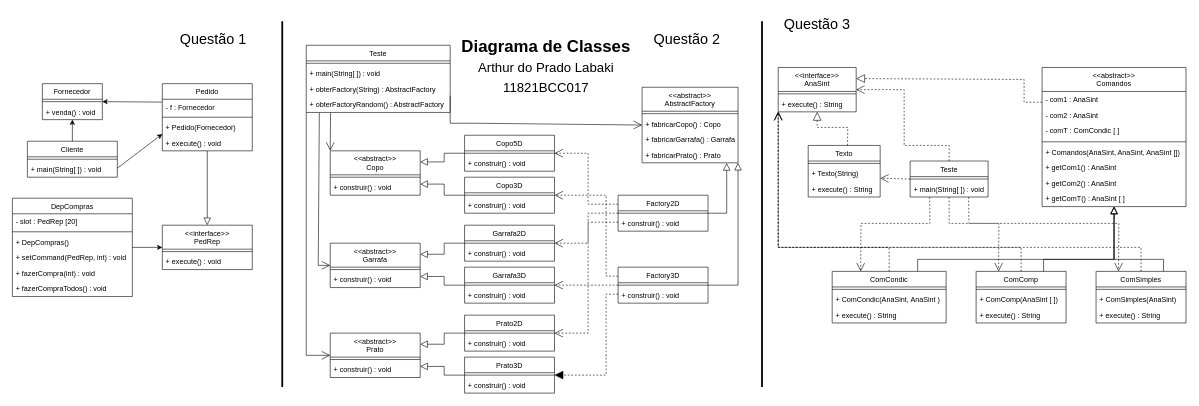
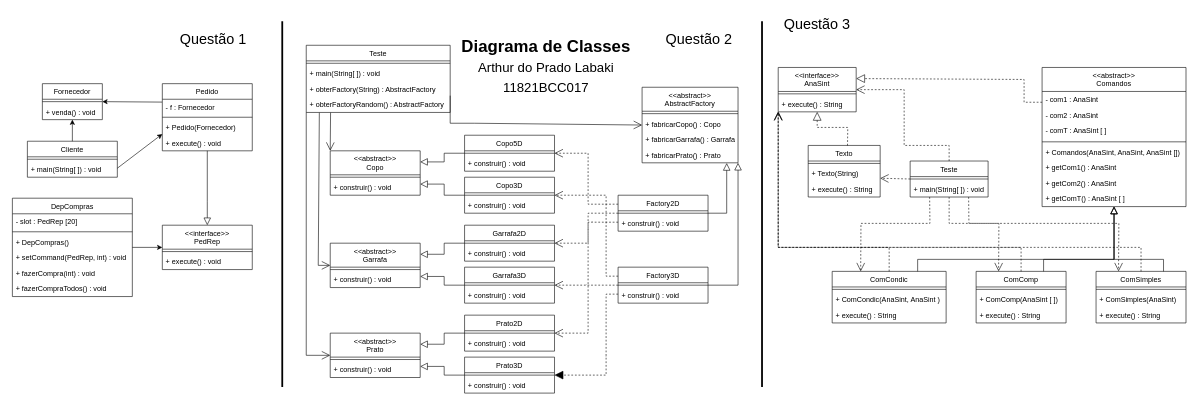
node "Questão 2": moved (687, 39) -> (699, 39)
node "- comT : ComCondic [ ]": label "- comT : ComCondic [ ]" -> "- comT : AnaSint [ ]"
